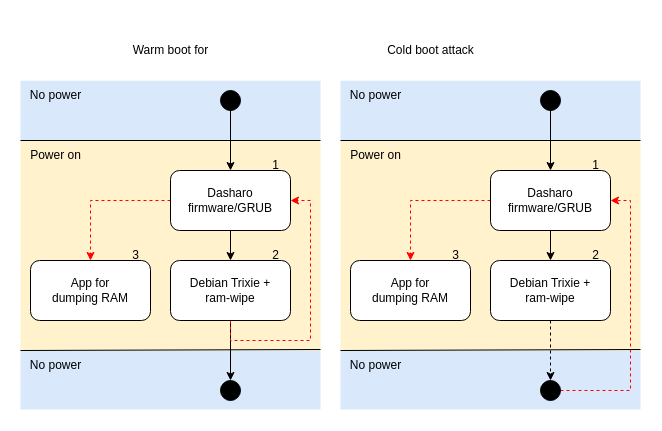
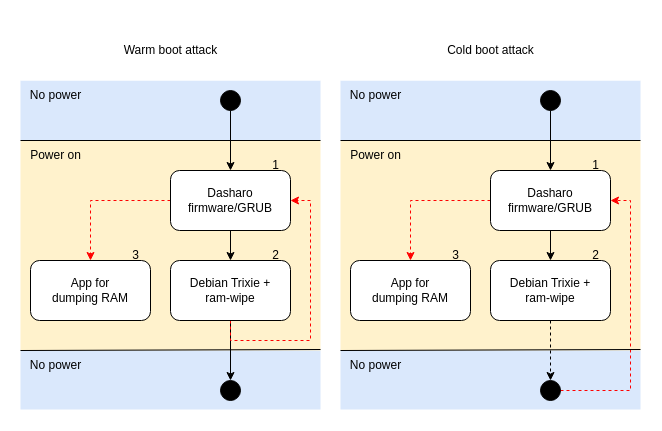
node "Warm boot for": label "Warm boot for" -> "Warm boot attack"
node "Cold boot attack": moved (431, 51) -> (491, 51)
